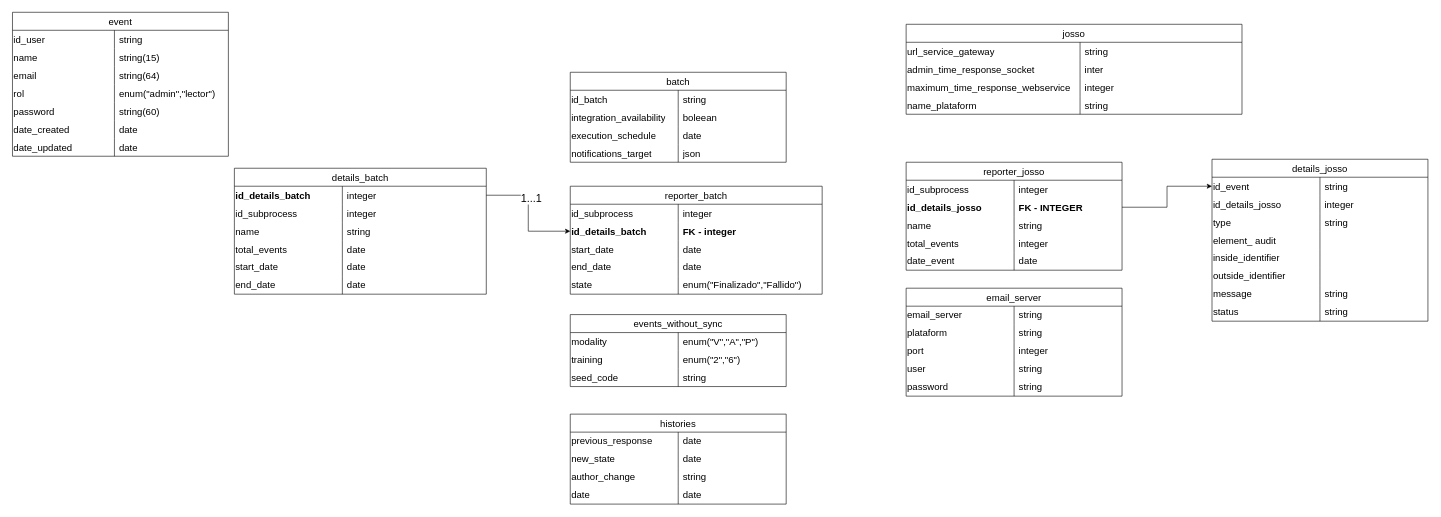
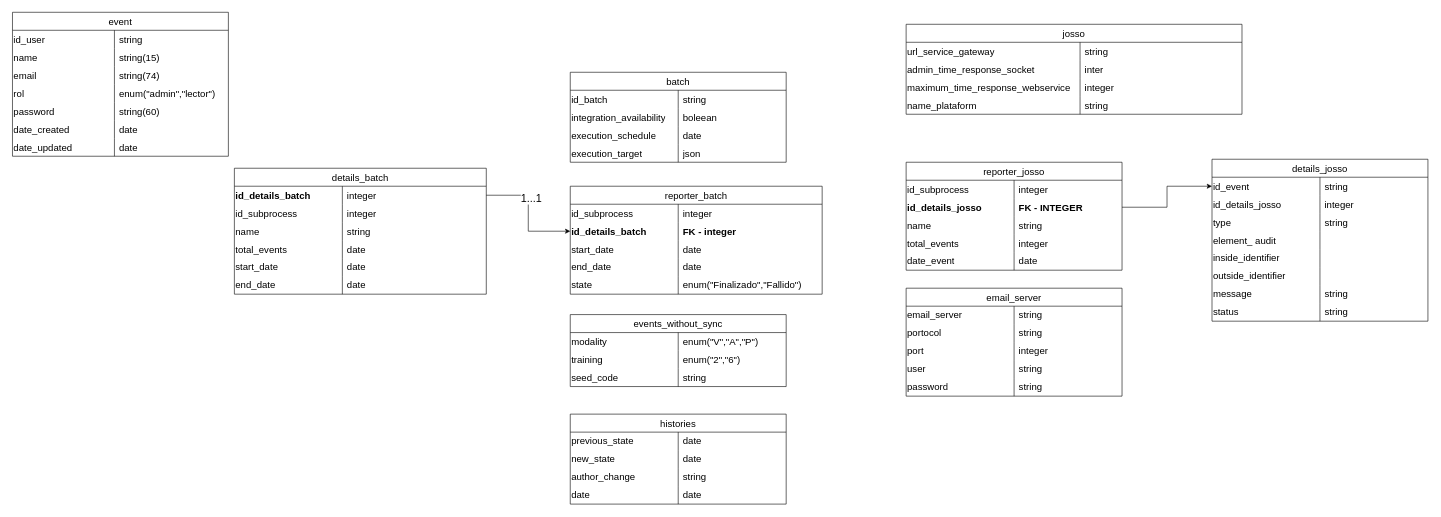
node "string(64)": label "string(64)" -> "string(74)"
node "notifications_target": label "notifications_target" -> "execution_target"
node "plataform": label "plataform" -> "portocol"
node "previous_response": label "previous_response" -> "previous_state"
